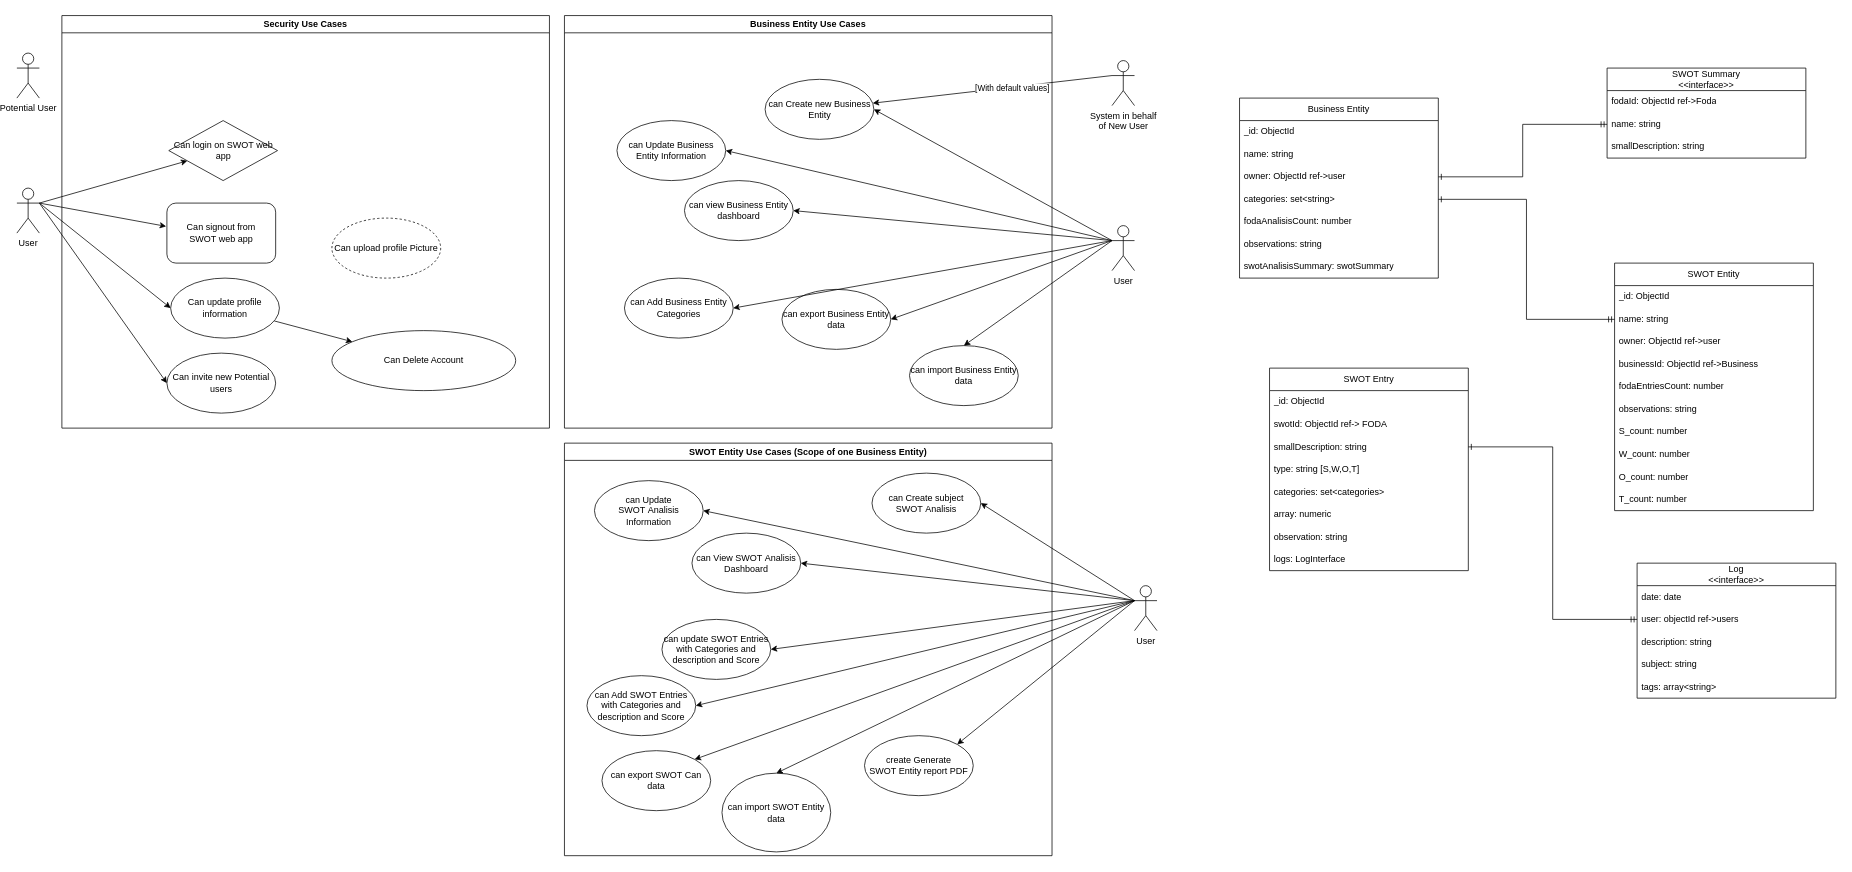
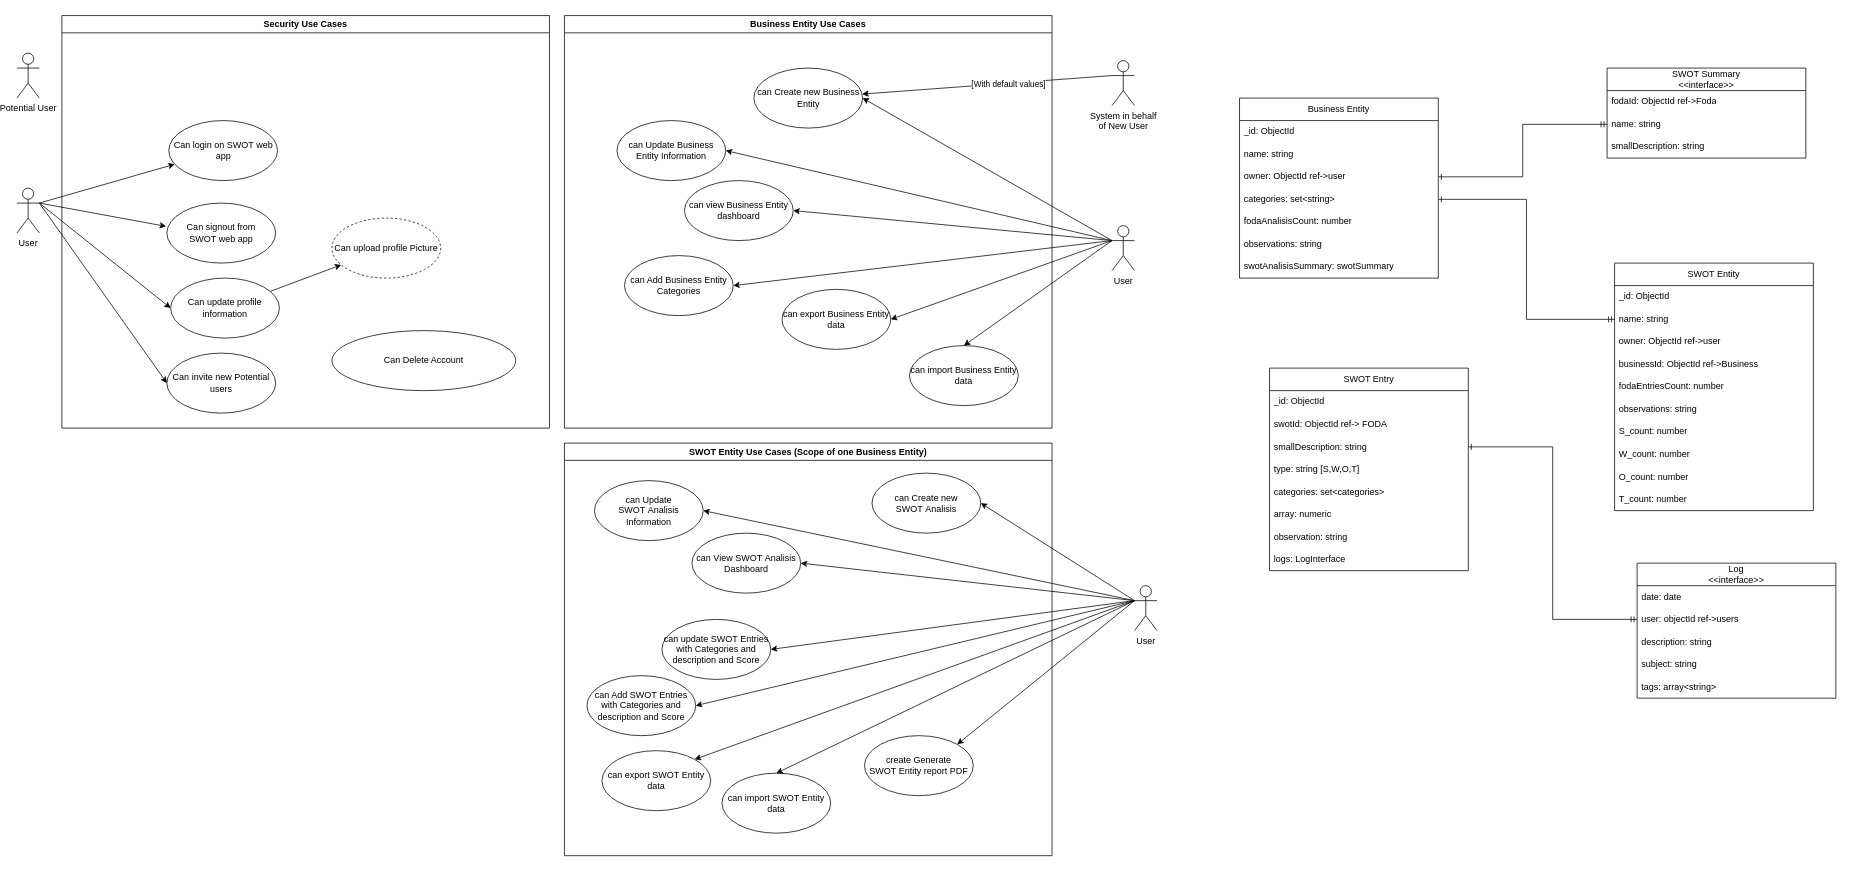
node "can Create new Business Entity": moved (819, 109) -> (808, 98)
node "Can login on SWOT web app": shape diamond -> ellipse
node "Can signout from SWOT web app": shape rounded rectangle -> ellipse
edge "Can update profile information" -> "Can upload profile Picture": added
node "can Add Business Entity Categories": moved (679, 308) -> (679, 285)
edge "Can update profile information" -> "Can Delete Account": removed
node "can Create subject SWOT Analisis": label "can Create subject SWOT Analisis" -> "can Create new SWOT Analisis"
node "can export SWOT Can data": label "can export SWOT Can data" -> "can export SWOT Entity data"
node "can import SWOT Entity data": size 109x79 -> 109x60
